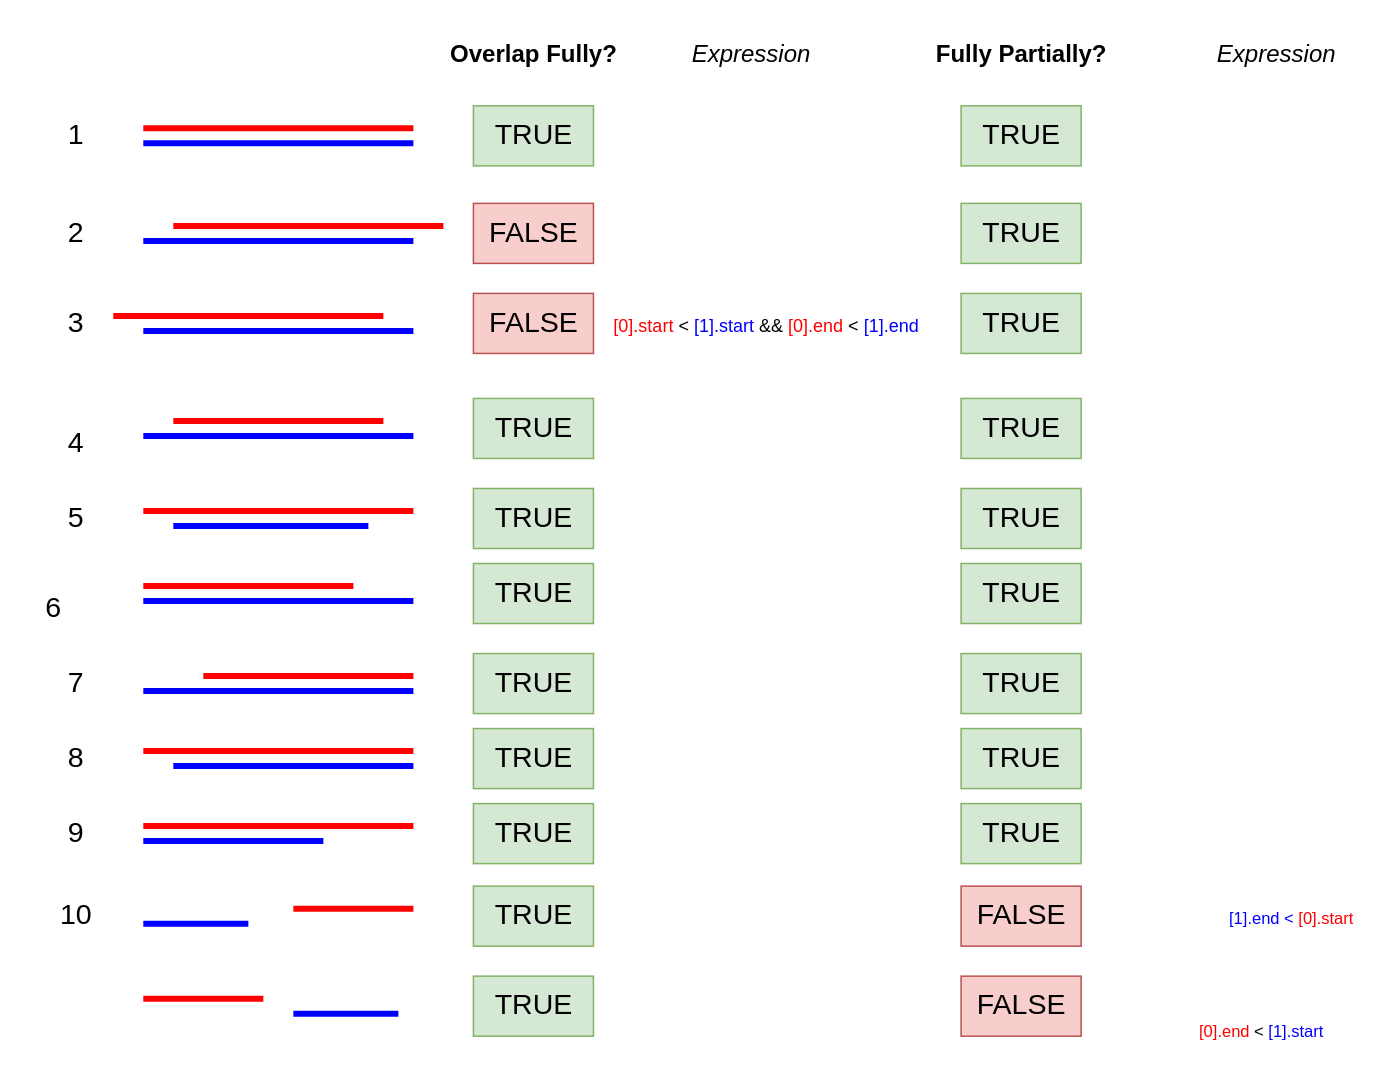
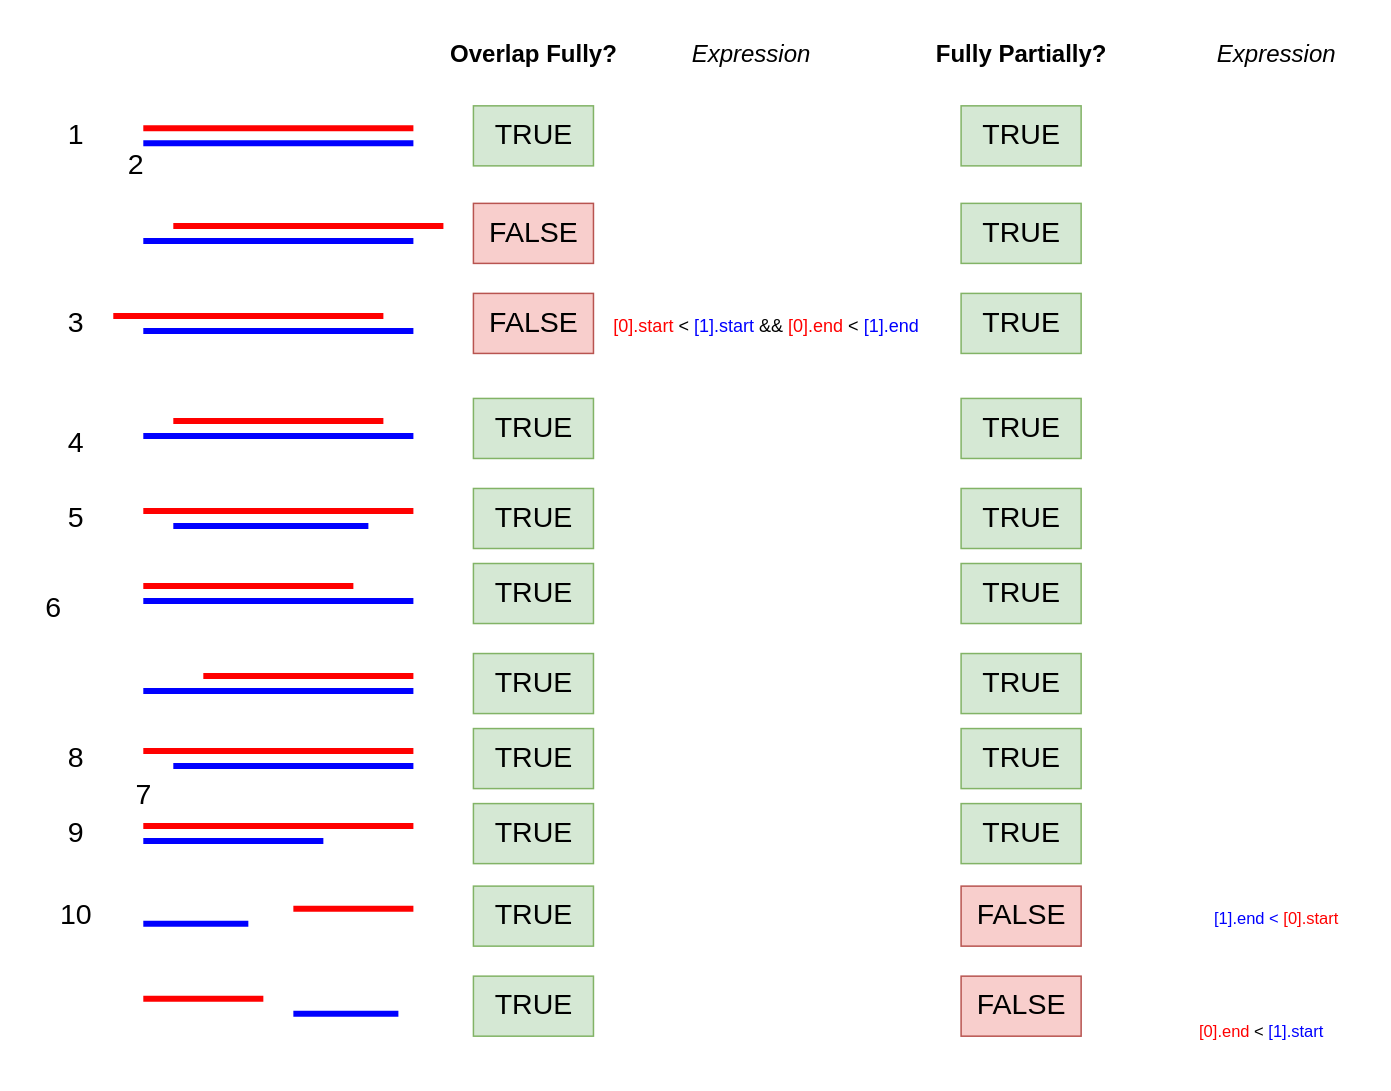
node "2": moved (76, 233) -> (136, 166)
node "7": moved (76, 683) -> (143, 796)
node "[1].end < [0].start": moved (1291, 916) -> (1276, 916)
